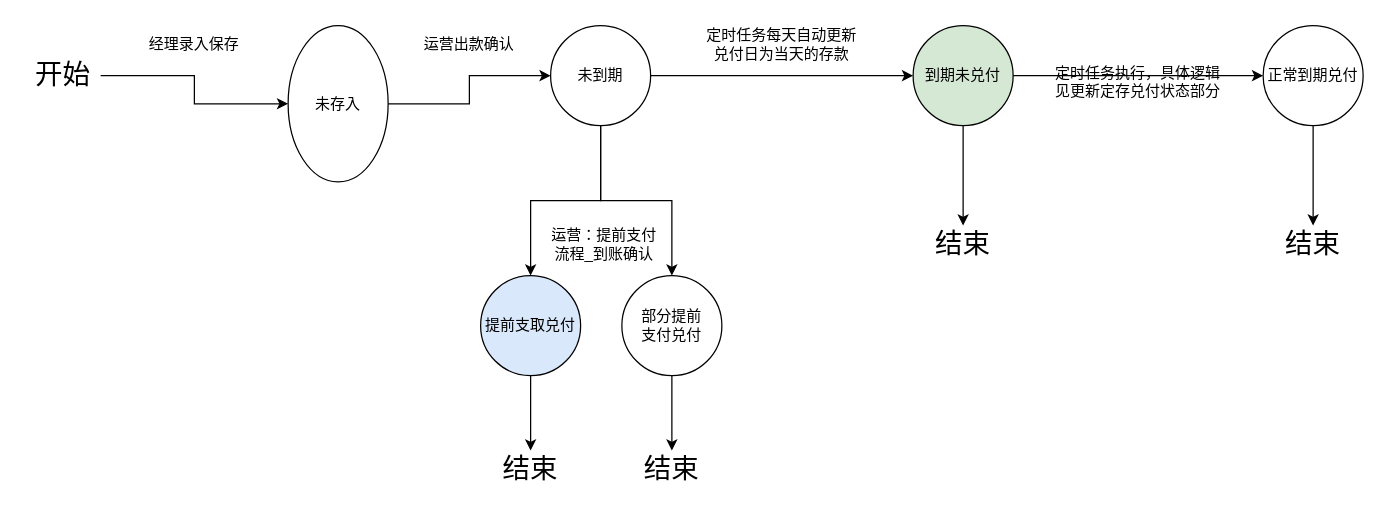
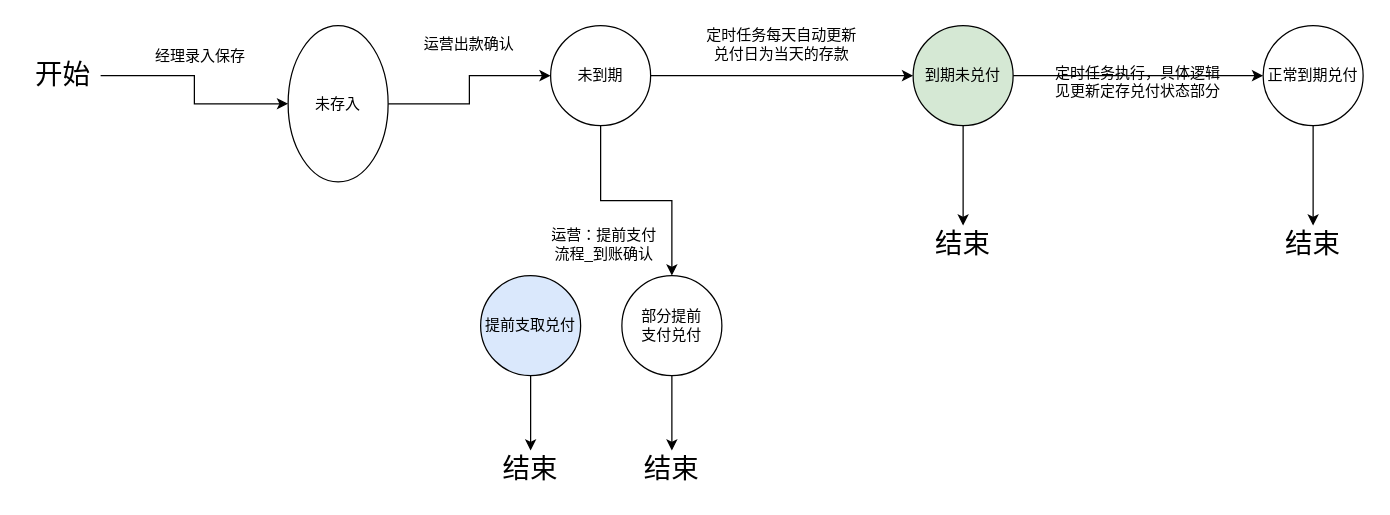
node "经理录入保存": moved (194, 44) -> (201, 57)
edge "未到期" -> "提前支取兑付": removed
